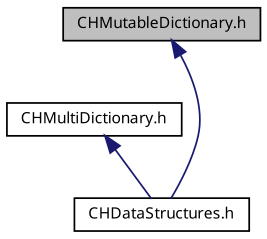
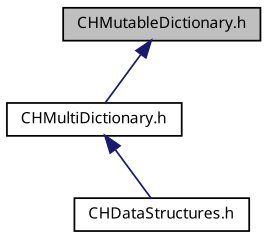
edge "CHDataStructures.h" -> "CHMutableDictionary.h": now "CHMultiDictionary.h" -> "CHMutableDictionary.h"
